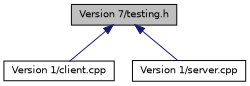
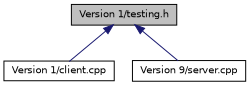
node "Version 7/testing.h": label "Version 7/testing.h" -> "Version 1/testing.h"
node "Version 1/server.cpp": label "Version 1/server.cpp" -> "Version 9/server.cpp"
